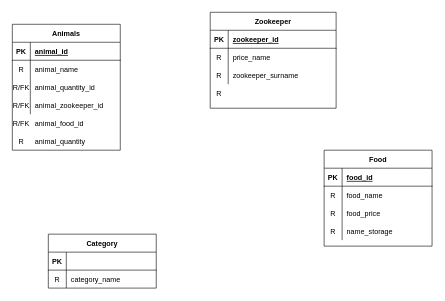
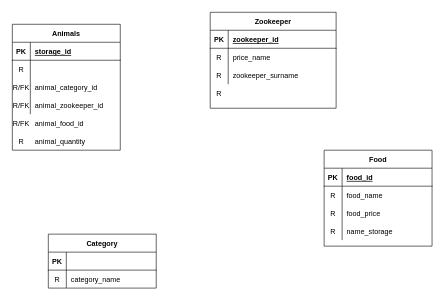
node "animal_id": label "animal_id" -> "storage_id"
node "animal_name": removed
node "animal_quantity_id": label "animal_quantity_id" -> "animal_category_id"
